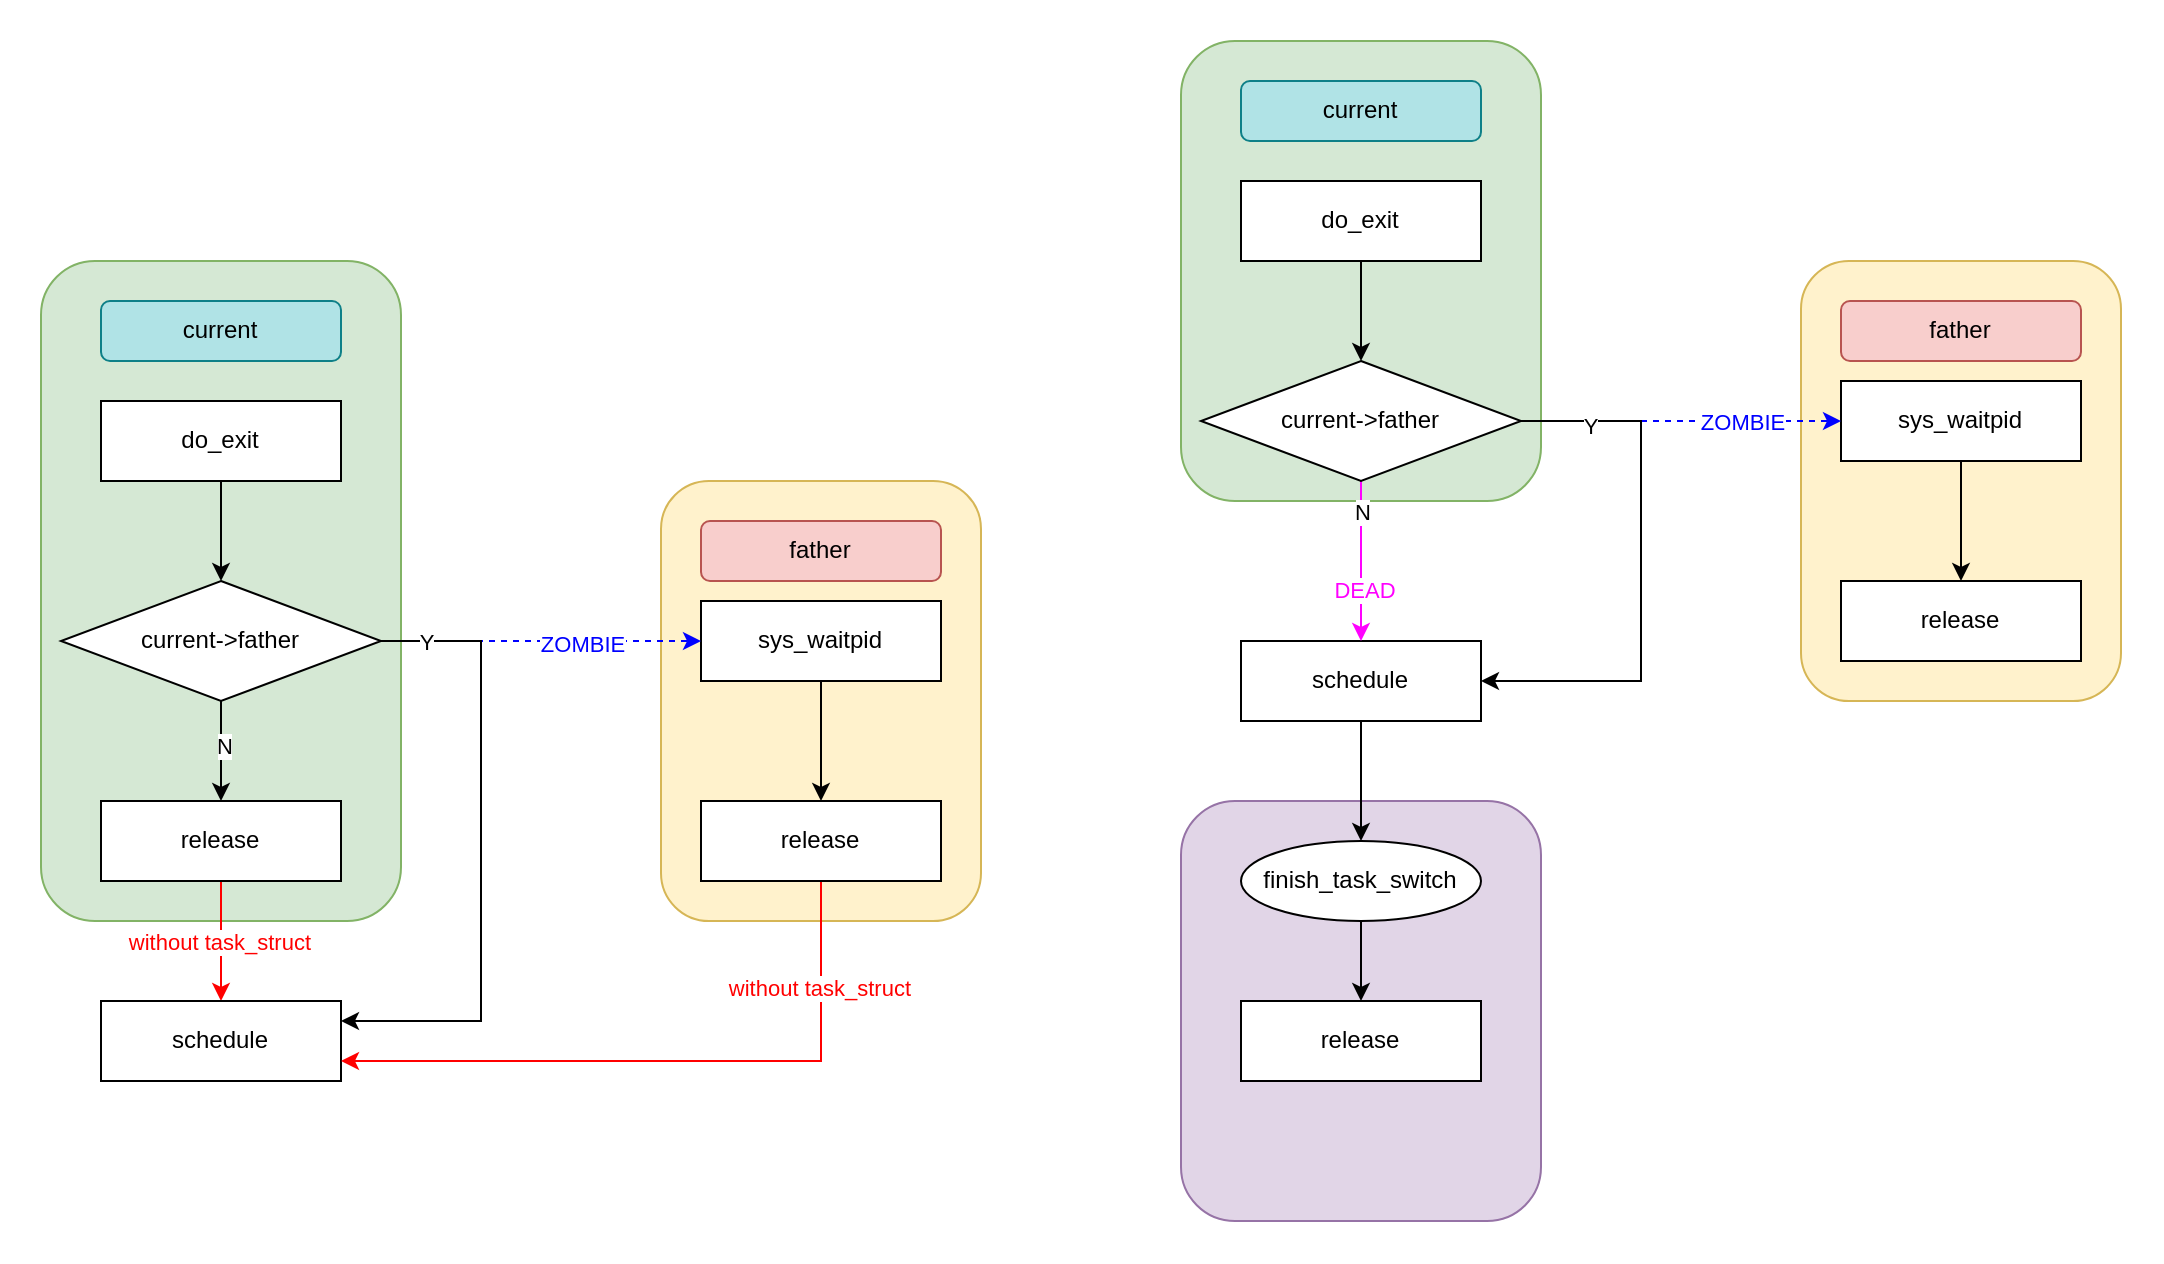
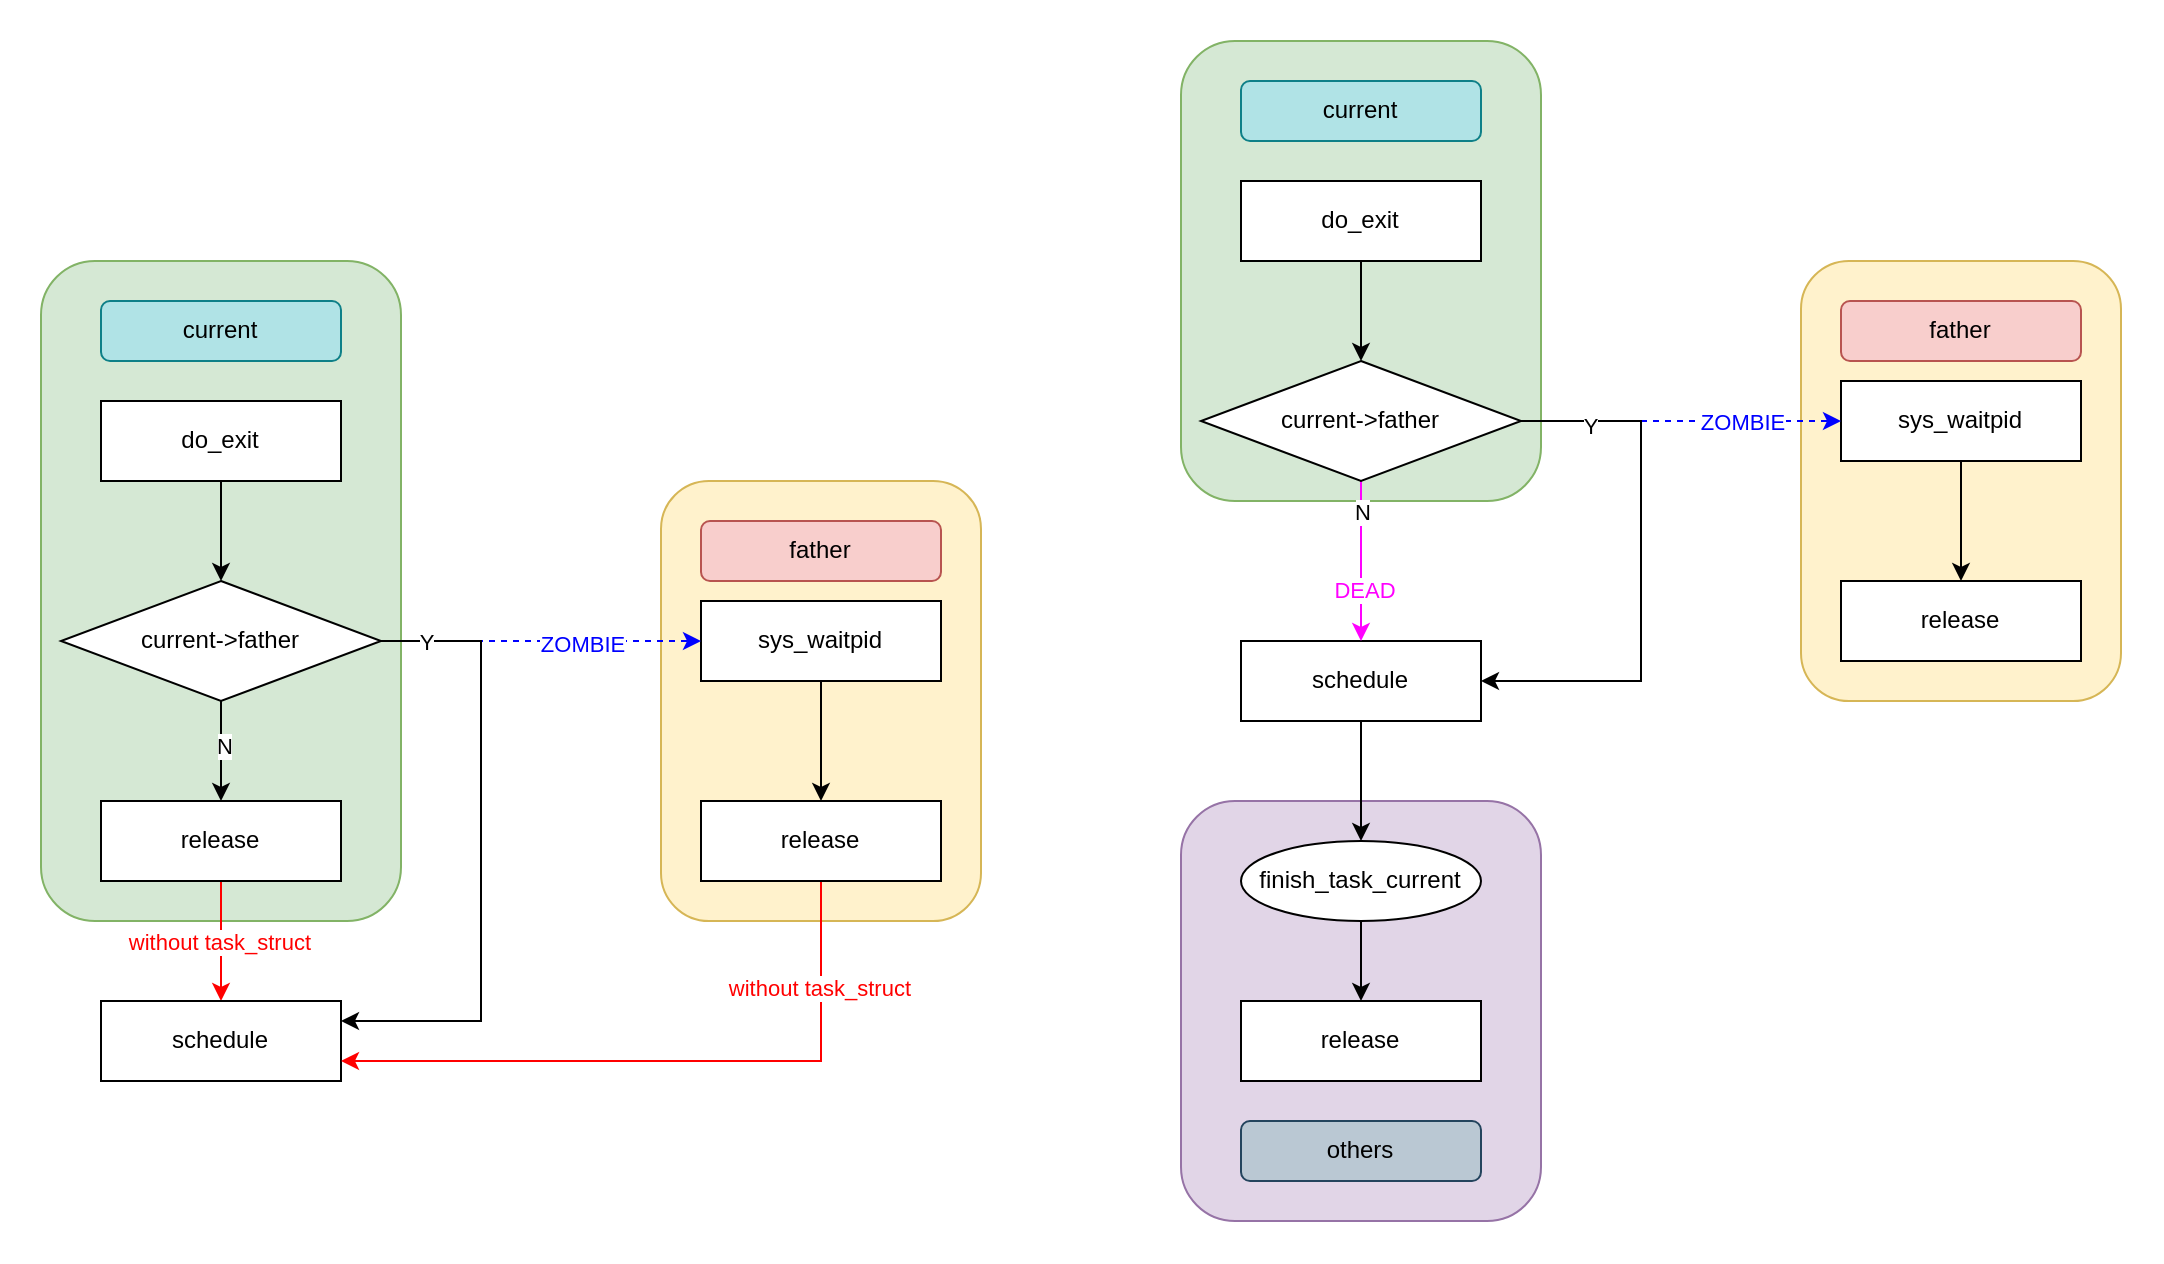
node "finish_task_switch": label "finish_task_switch" -> "finish_task_current"
node "others": added
